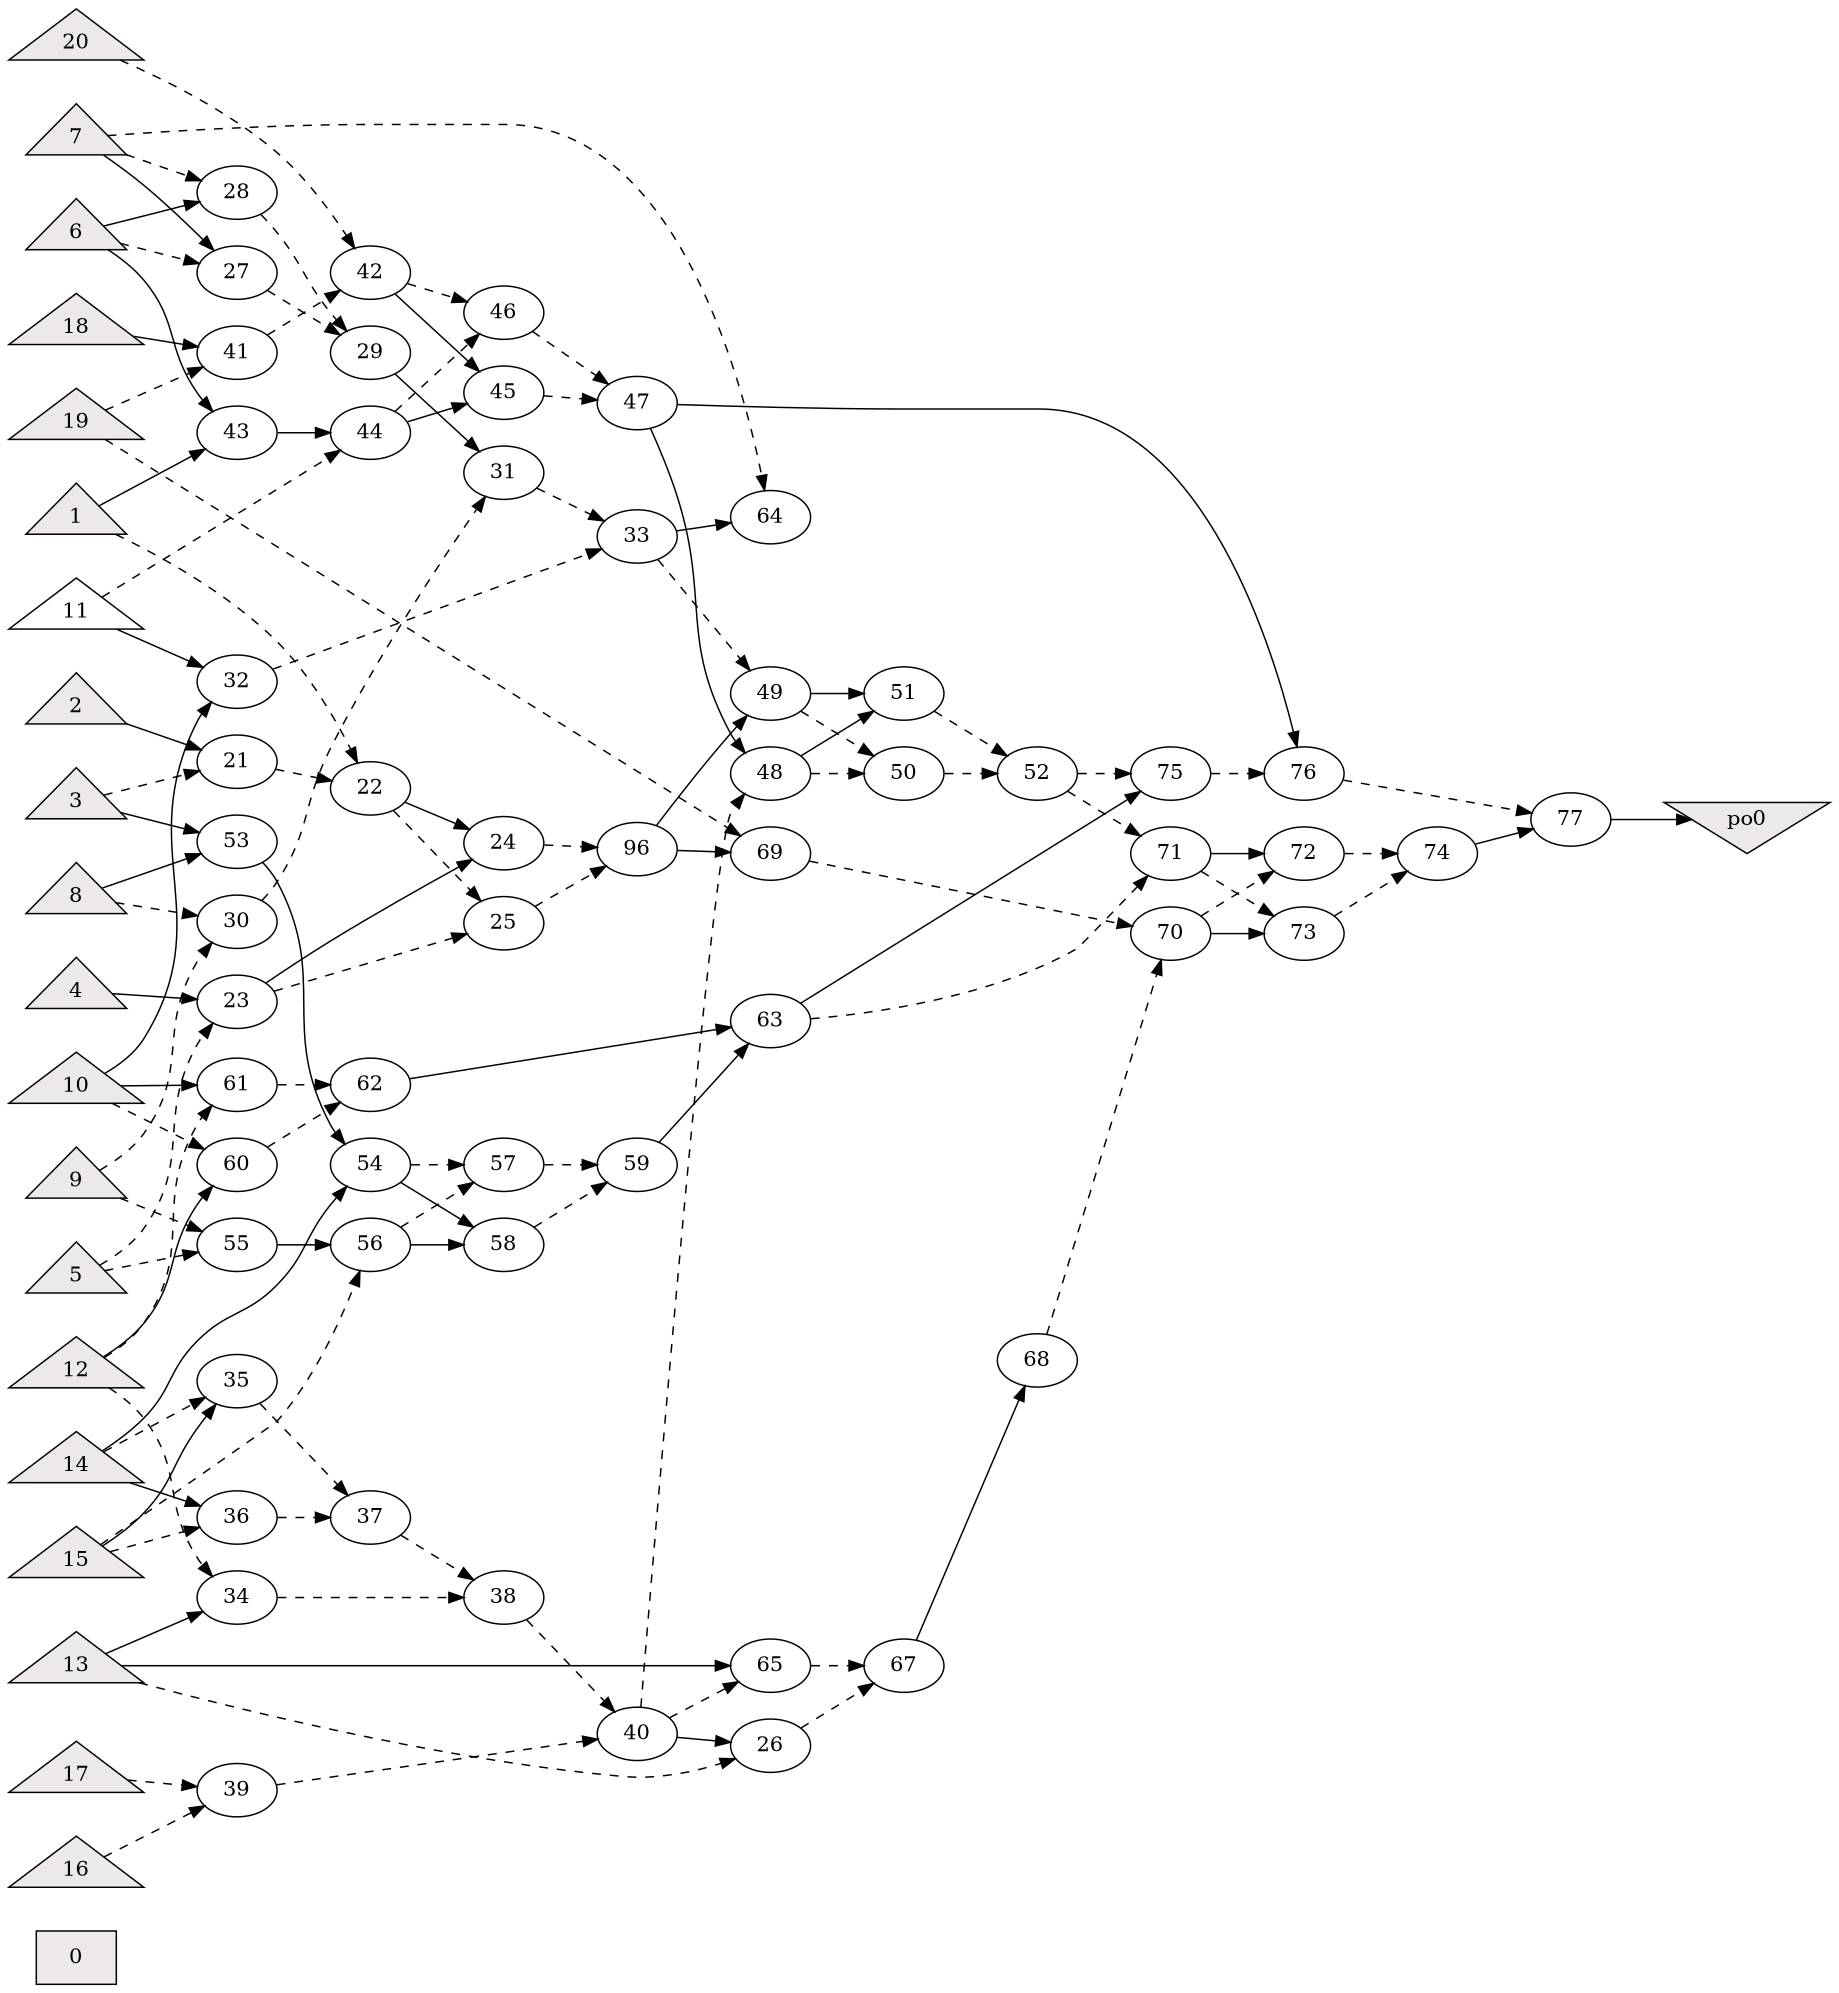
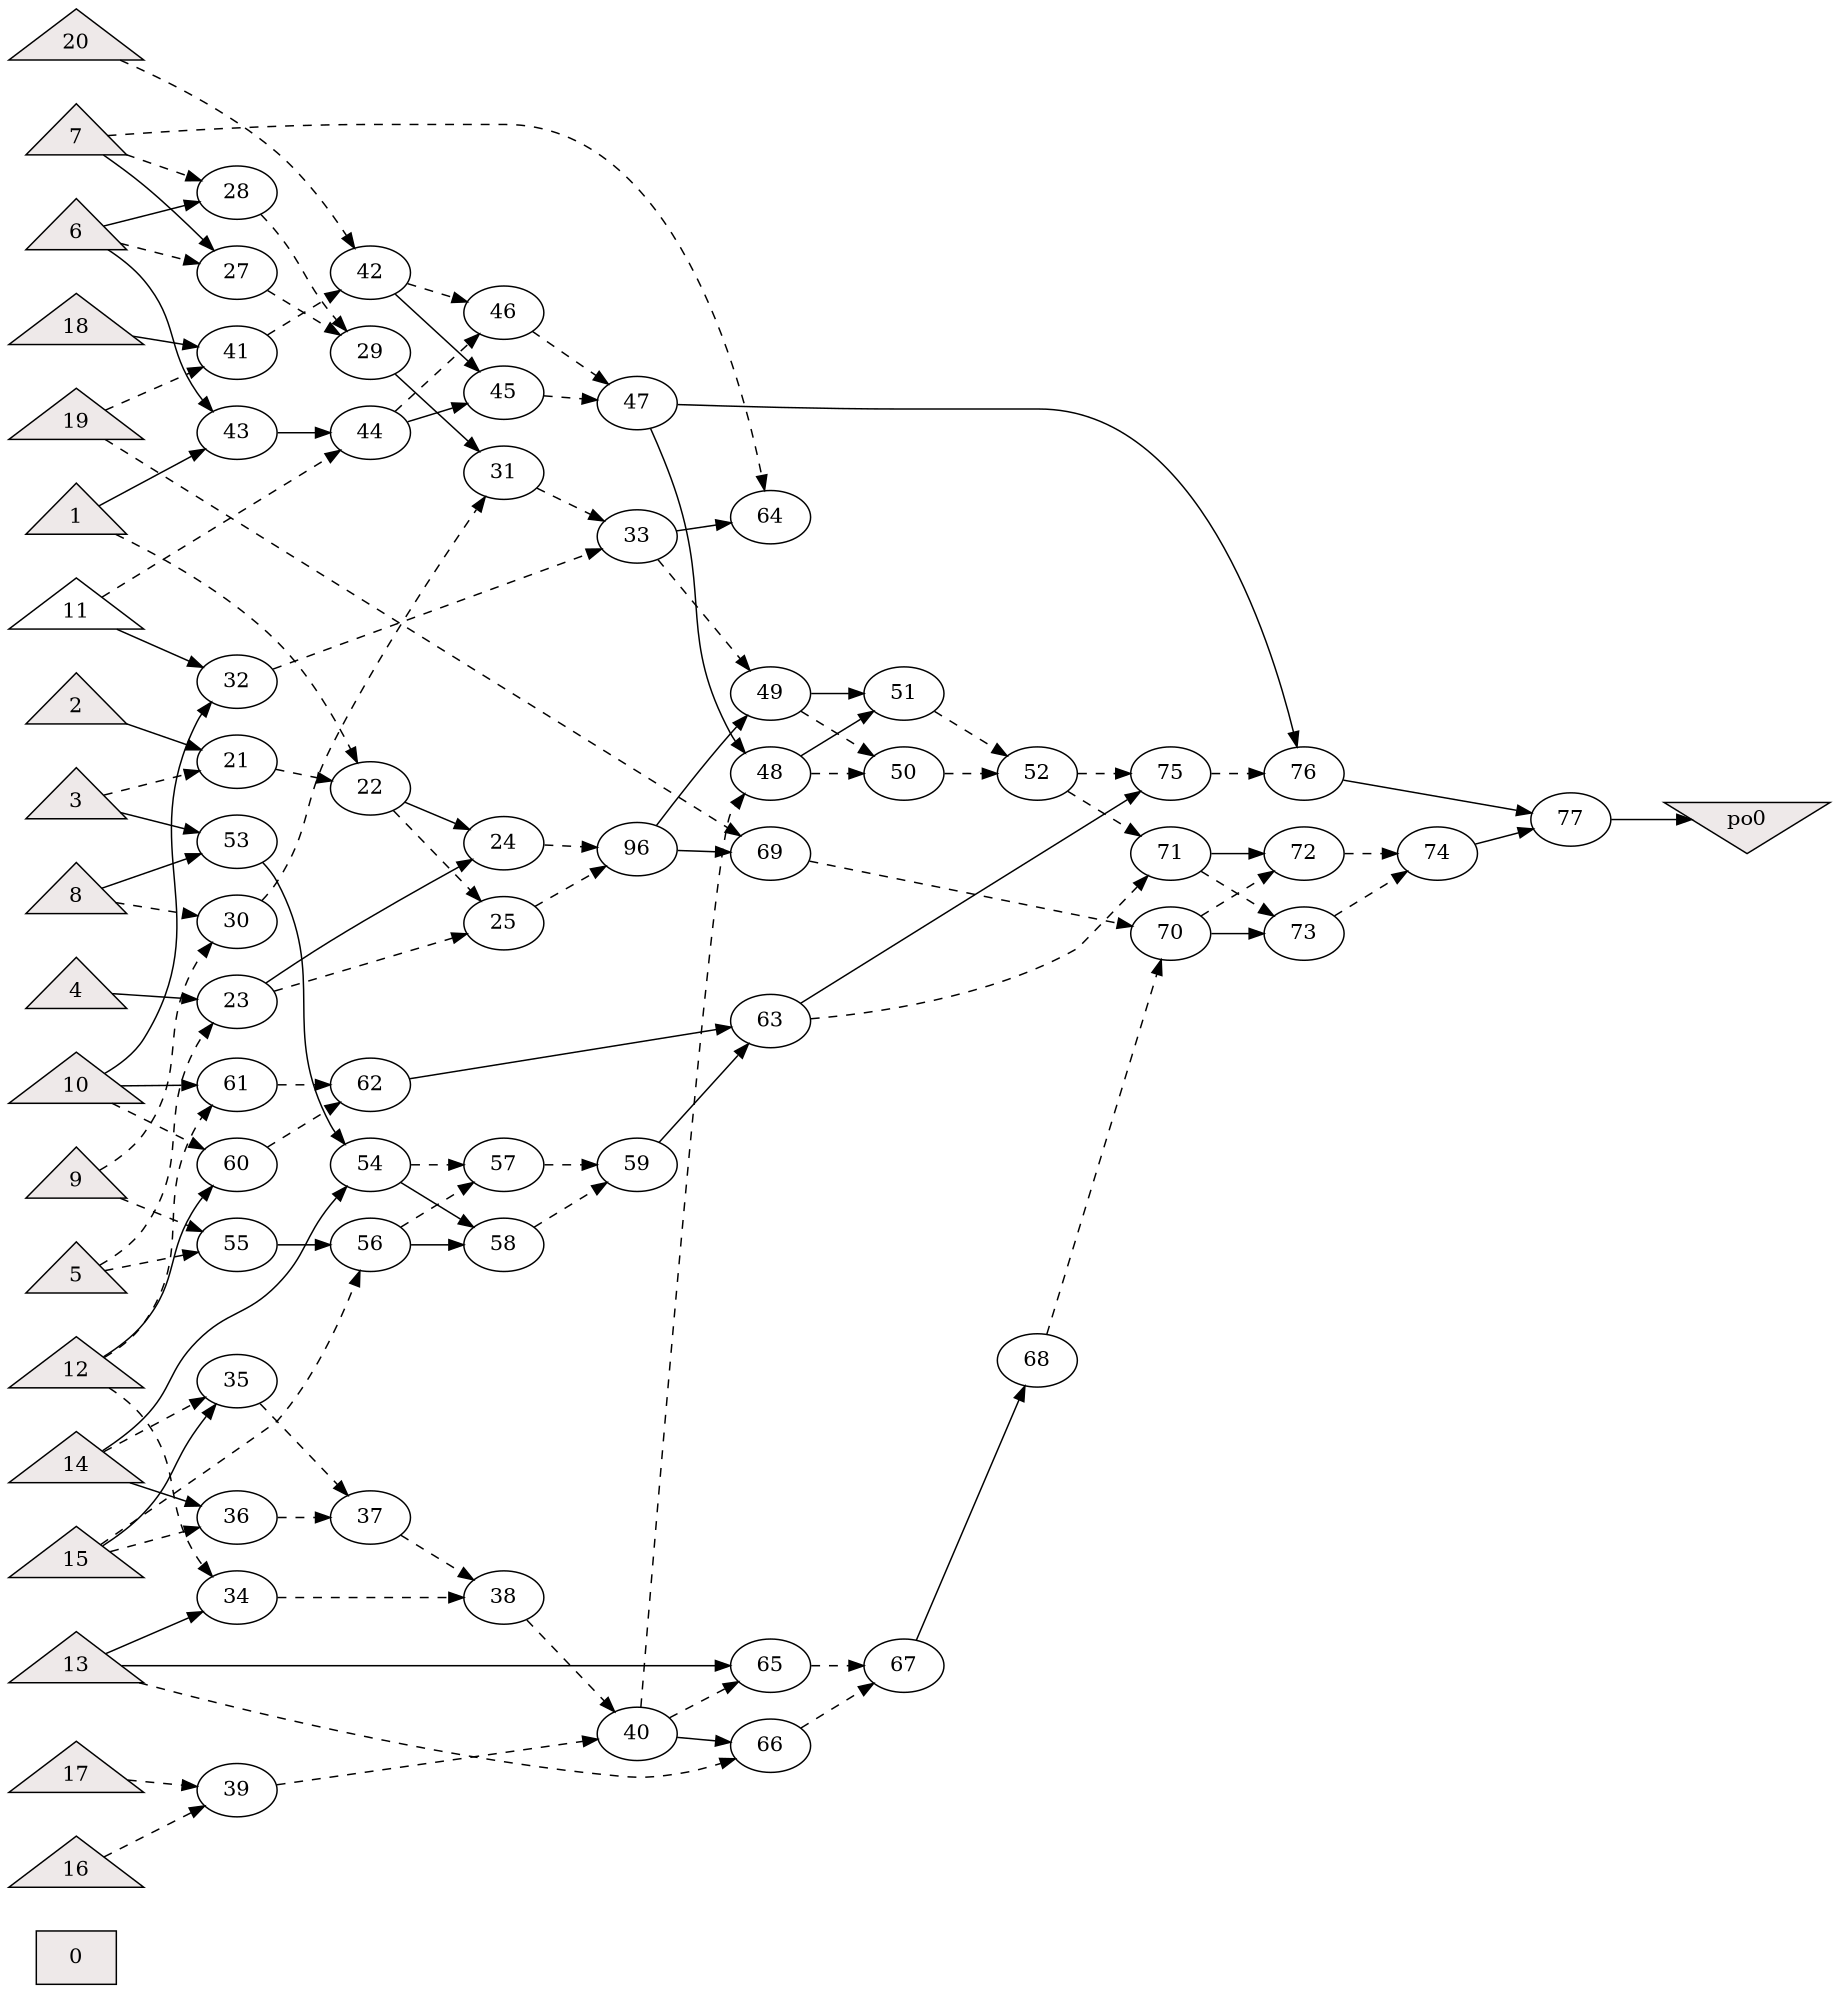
edge "76" -> "77": style dashed -> solid
node "26": label "26" -> "66"
